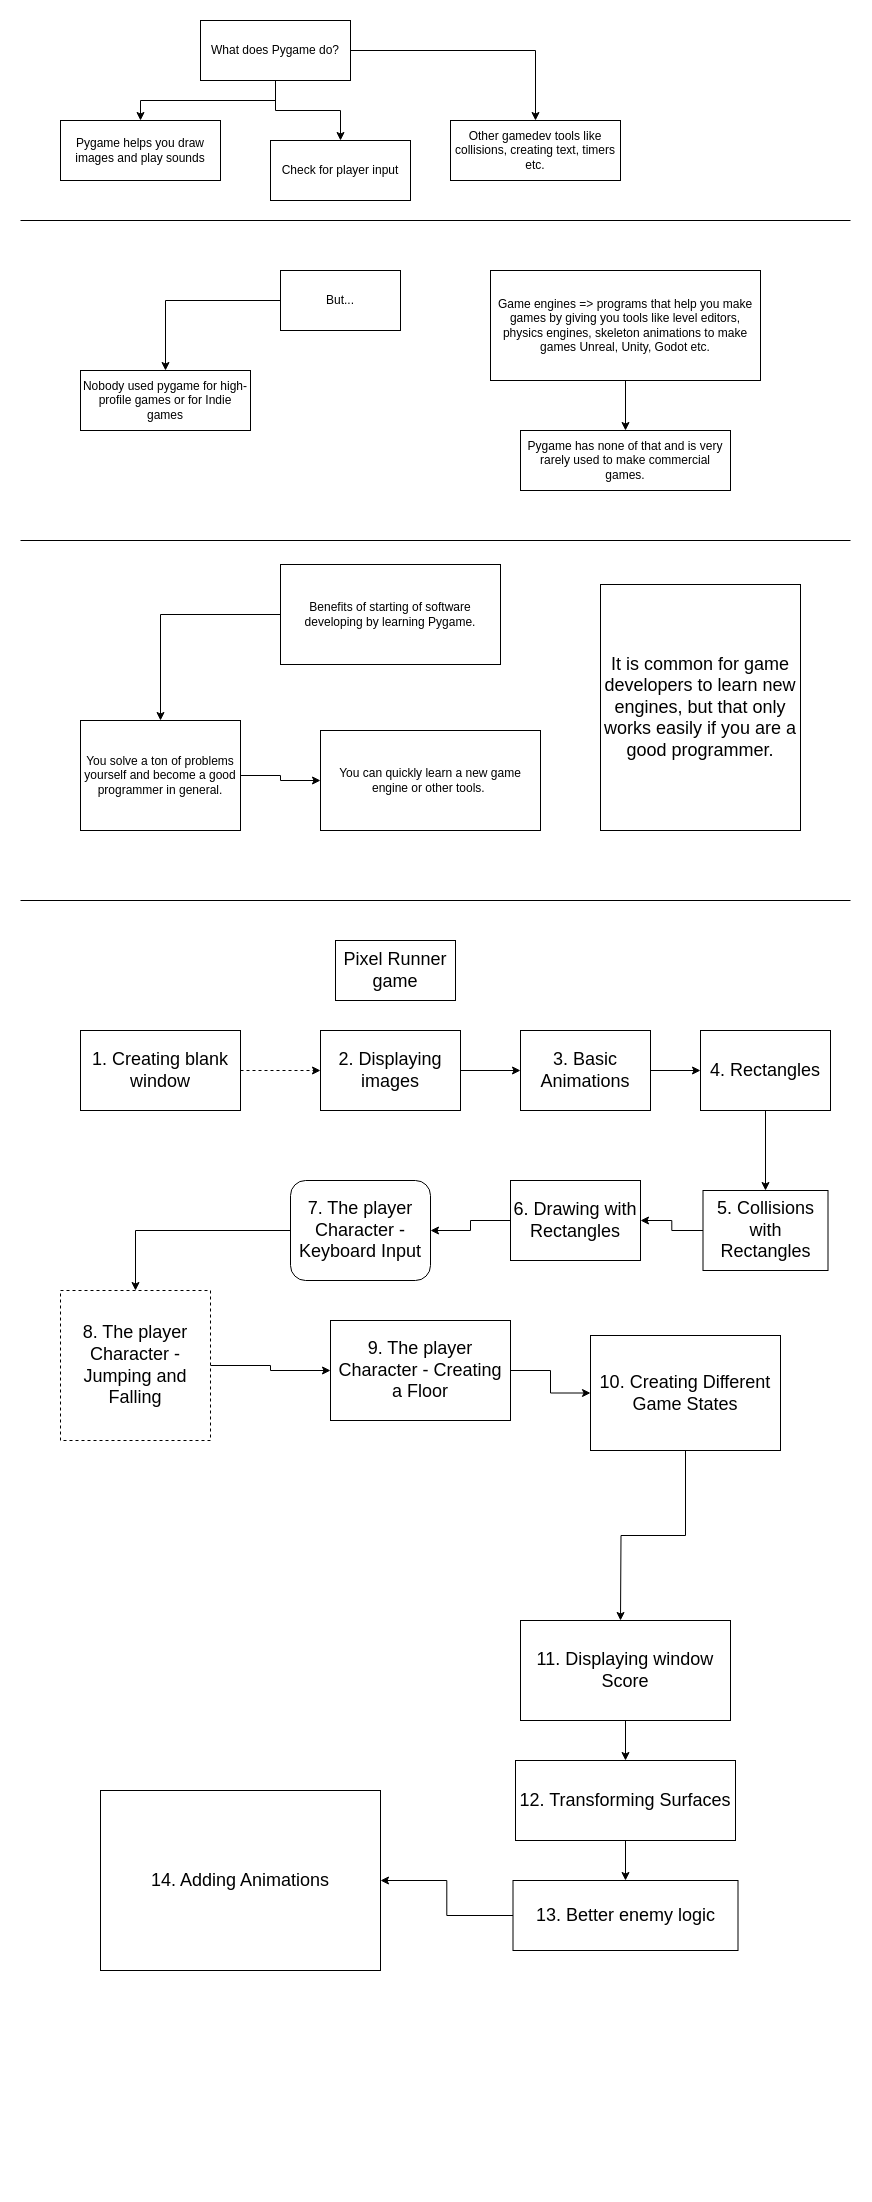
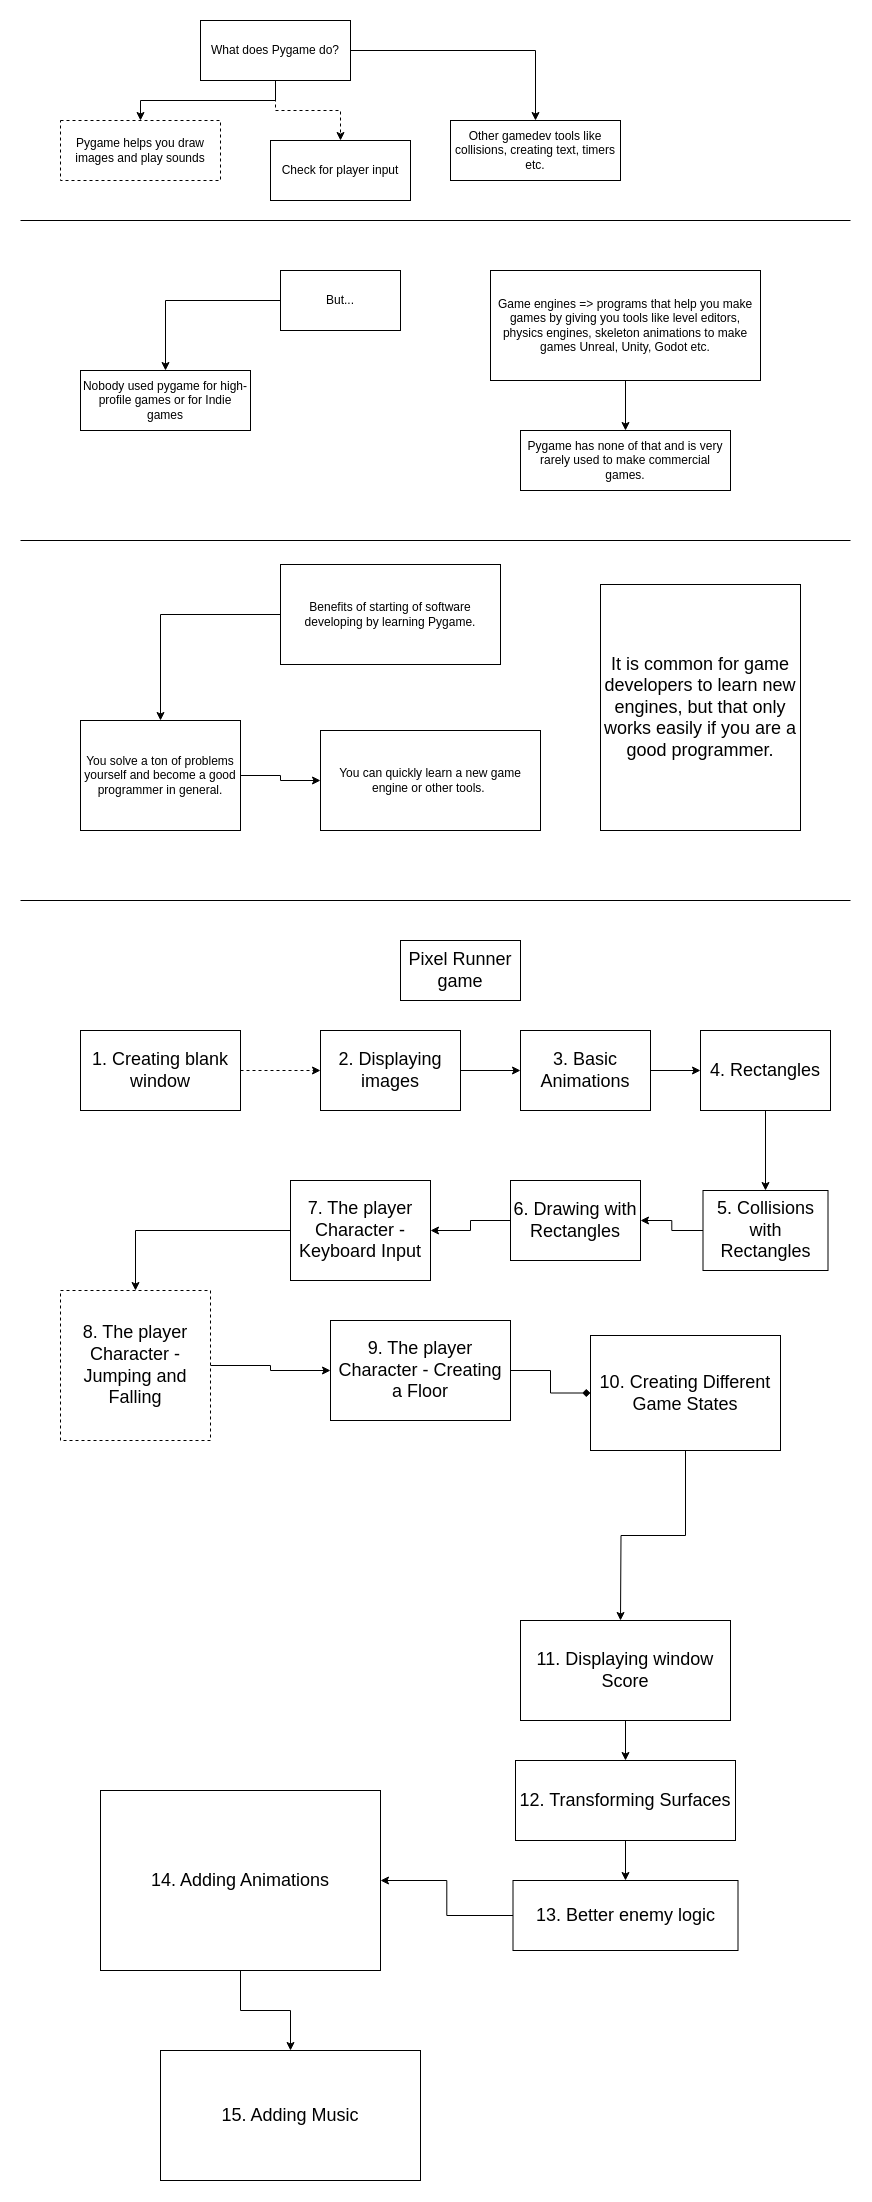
edge "What does Pygame do?" -> "Check for player input": style solid -> dashed
node "Pygame helps you draw images and play sounds": style solid -> dashed
node "Pixel Runner game": moved (396, 971) -> (461, 971)
node "7. The player Character - Keyboard Input": shape rounded rectangle -> rectangle
edge "9. The player Character - Creating a Floor" -> "10. Creating Different Game States": arrowhead classic -> diamond
edge "14. Adding Animations" -> "15. Adding Music": added
node "15. Adding Music": added
